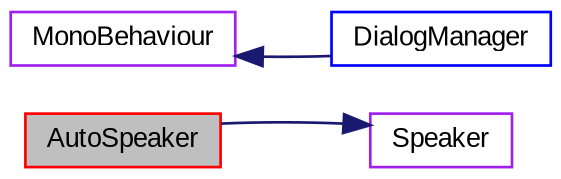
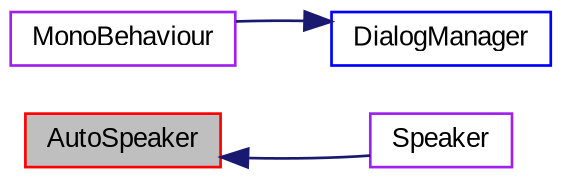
edge "DialogManager" -> "MonoBehaviour": reversed
edge "AutoSpeaker" -> "Speaker": reversed
